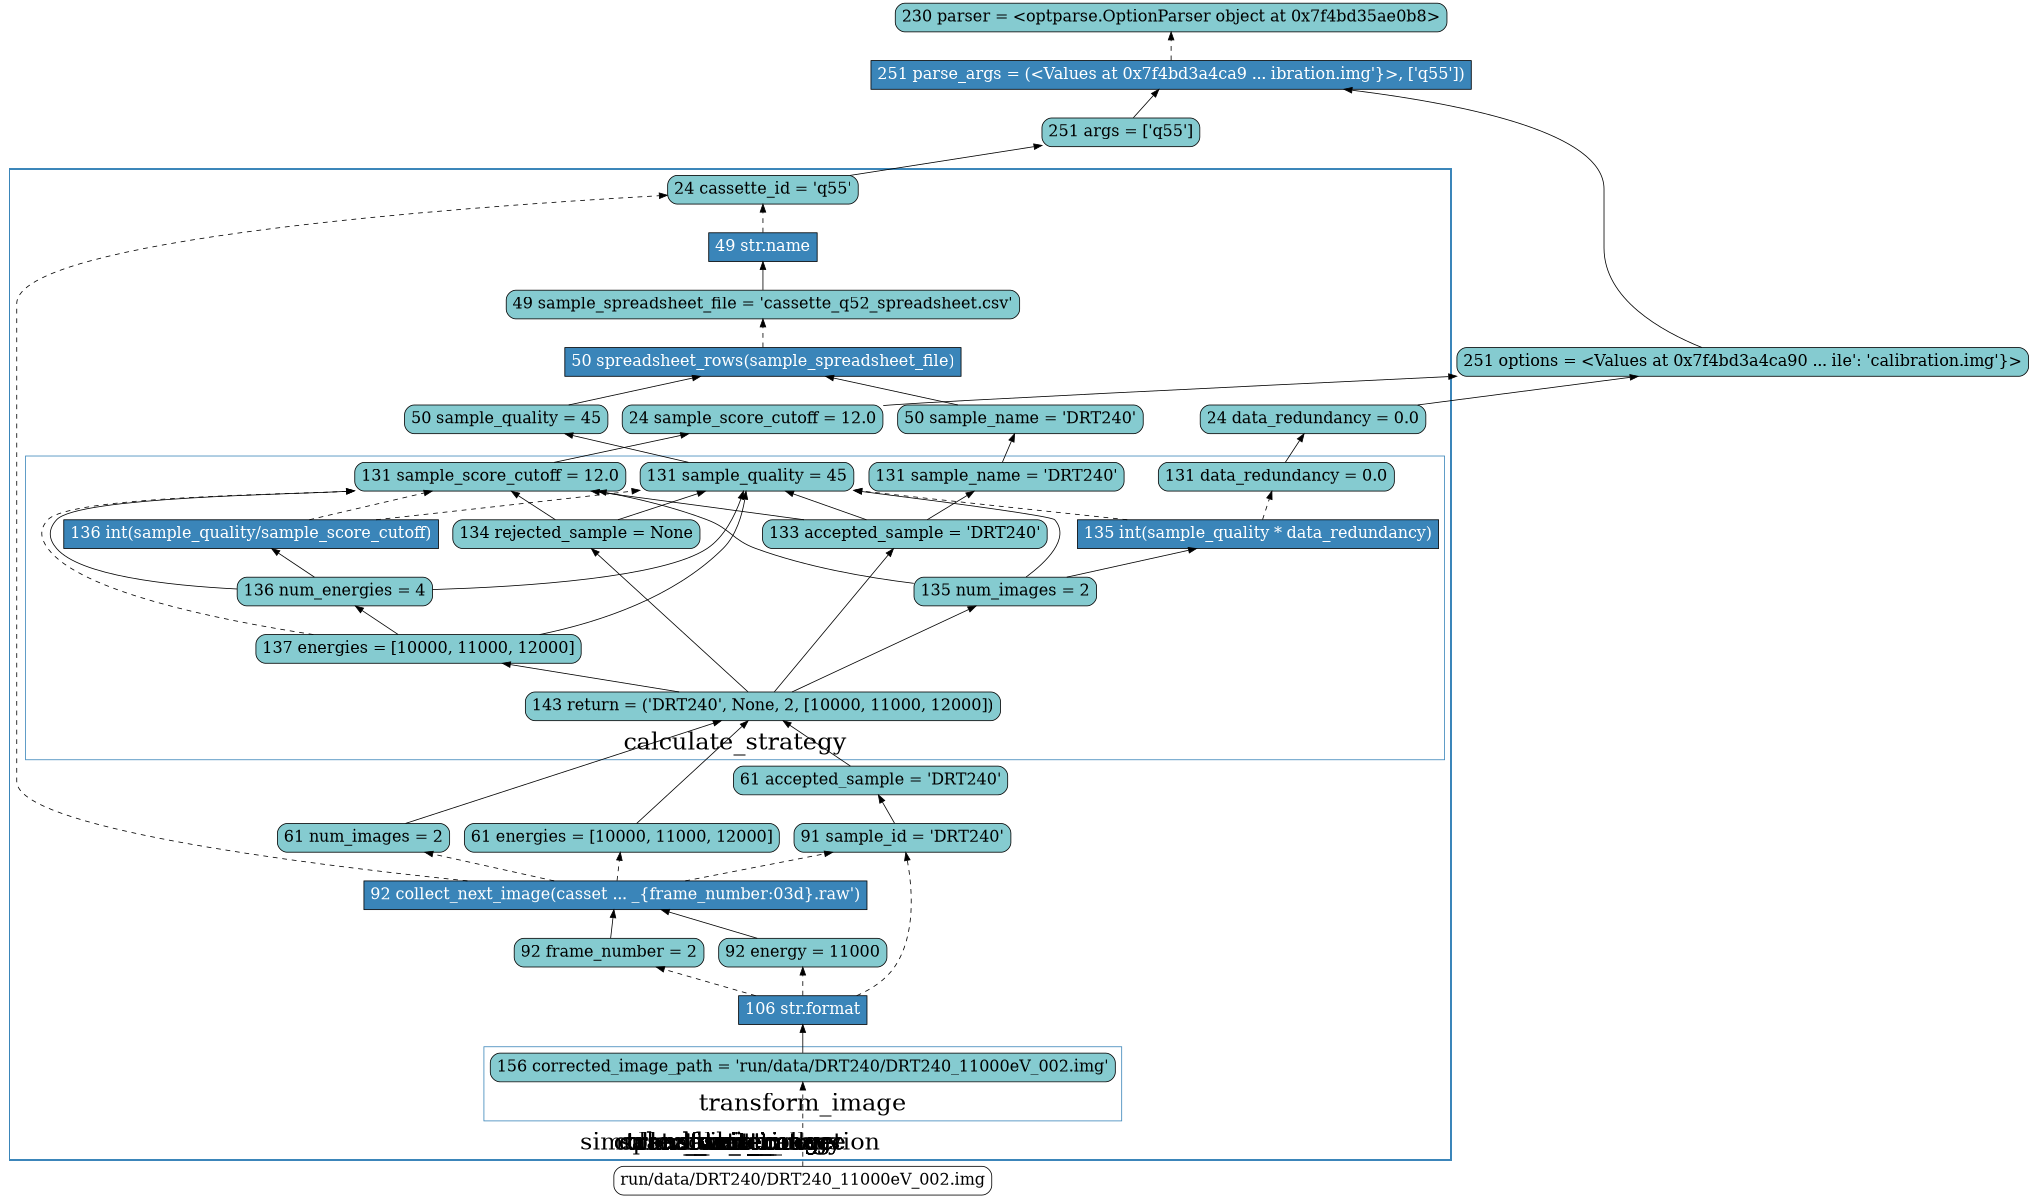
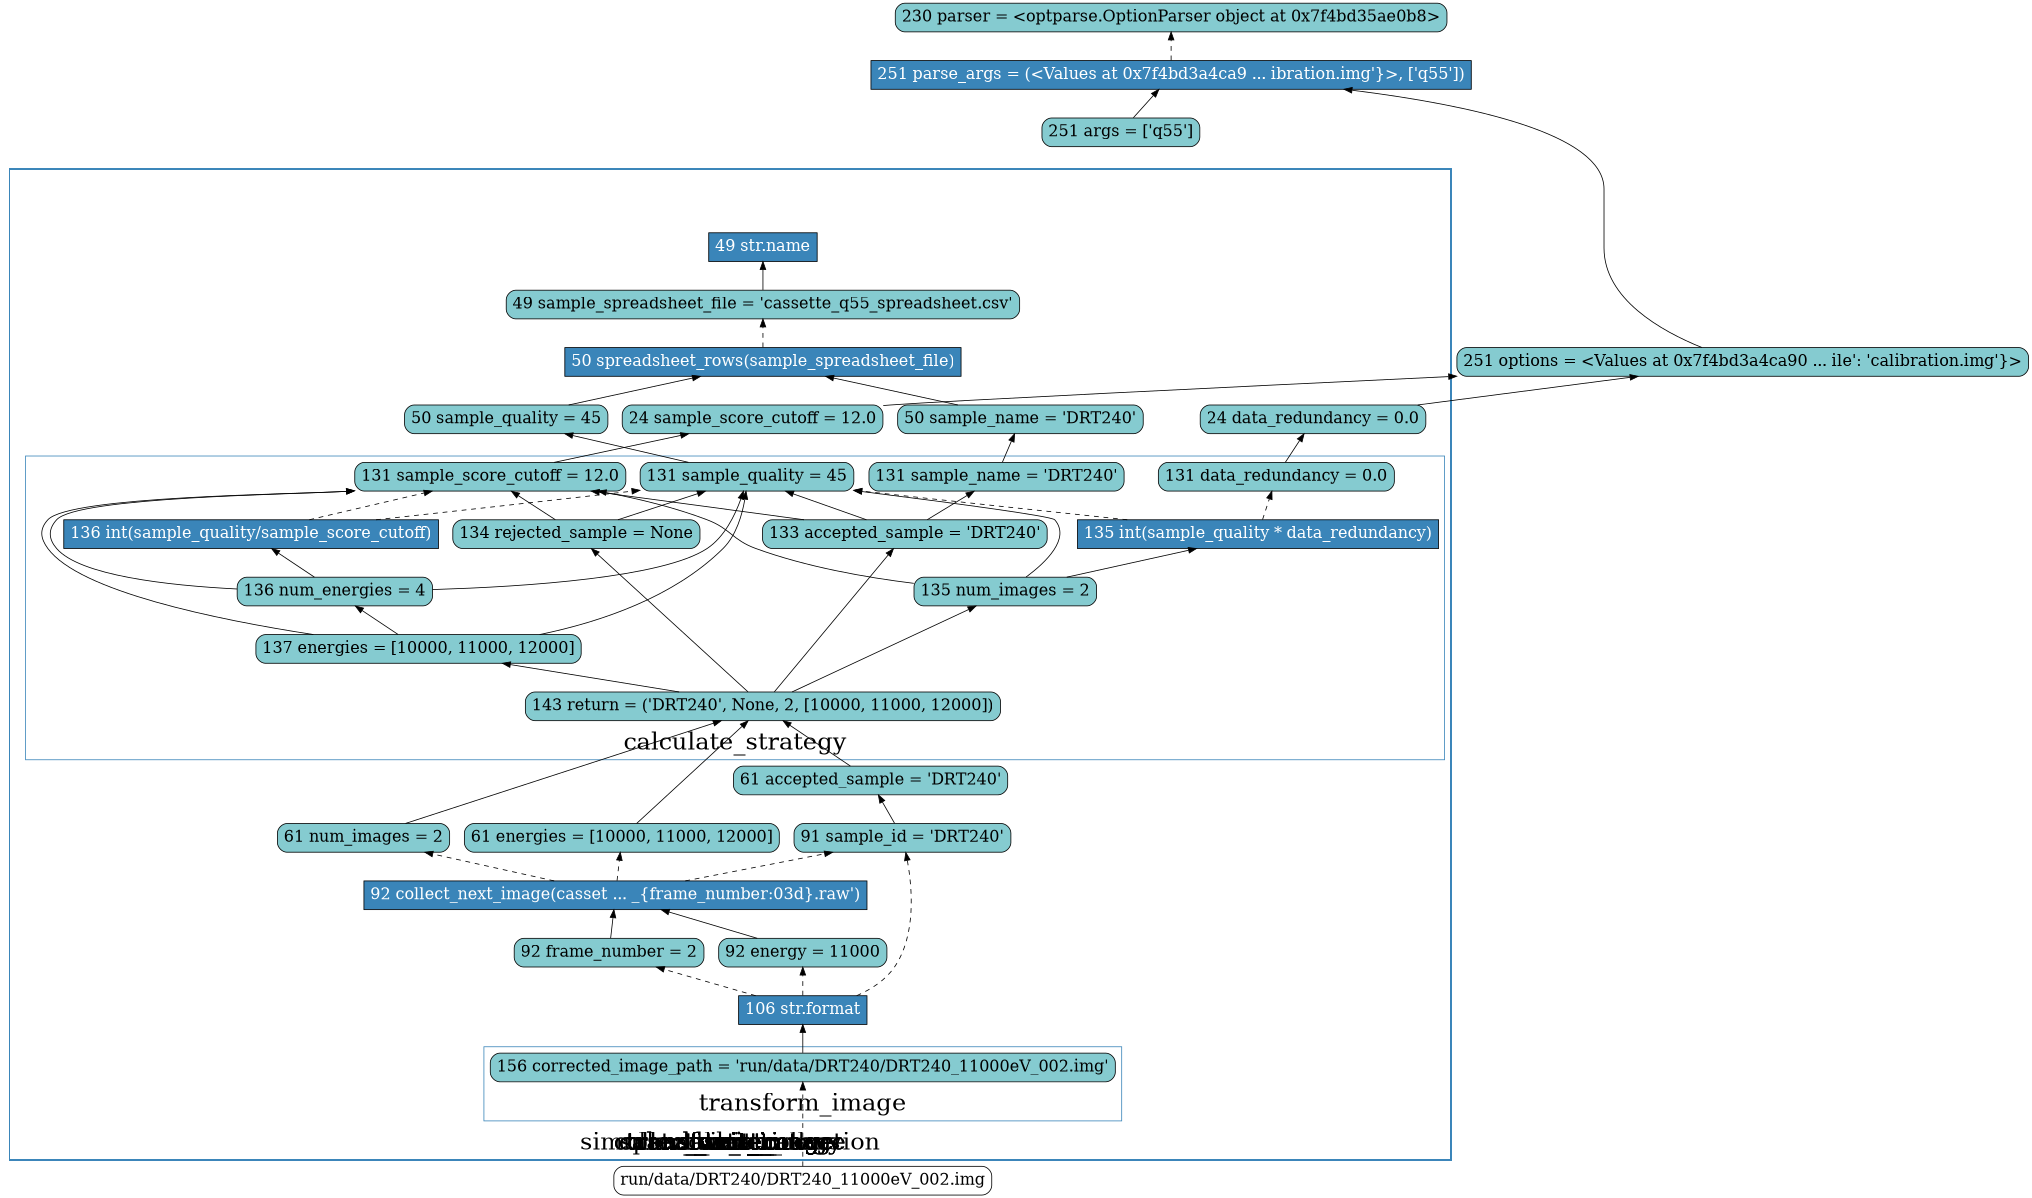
node "24 cassette_id = 'q55'": removed
node "49 sample_spreadsheet_file = 'cassette_q52_spreadsheet.csv'": label "49 sample_spreadsheet_file = 'cassette_q52_spreadsheet.csv'" -> "49 sample_spreadsheet_file = 'cassette_q55_spreadsheet.csv'"
edge "137 energies = [10000, 11000, 12000]" -> "131 sample_score_cutoff = 12.0": style dashed -> solid
